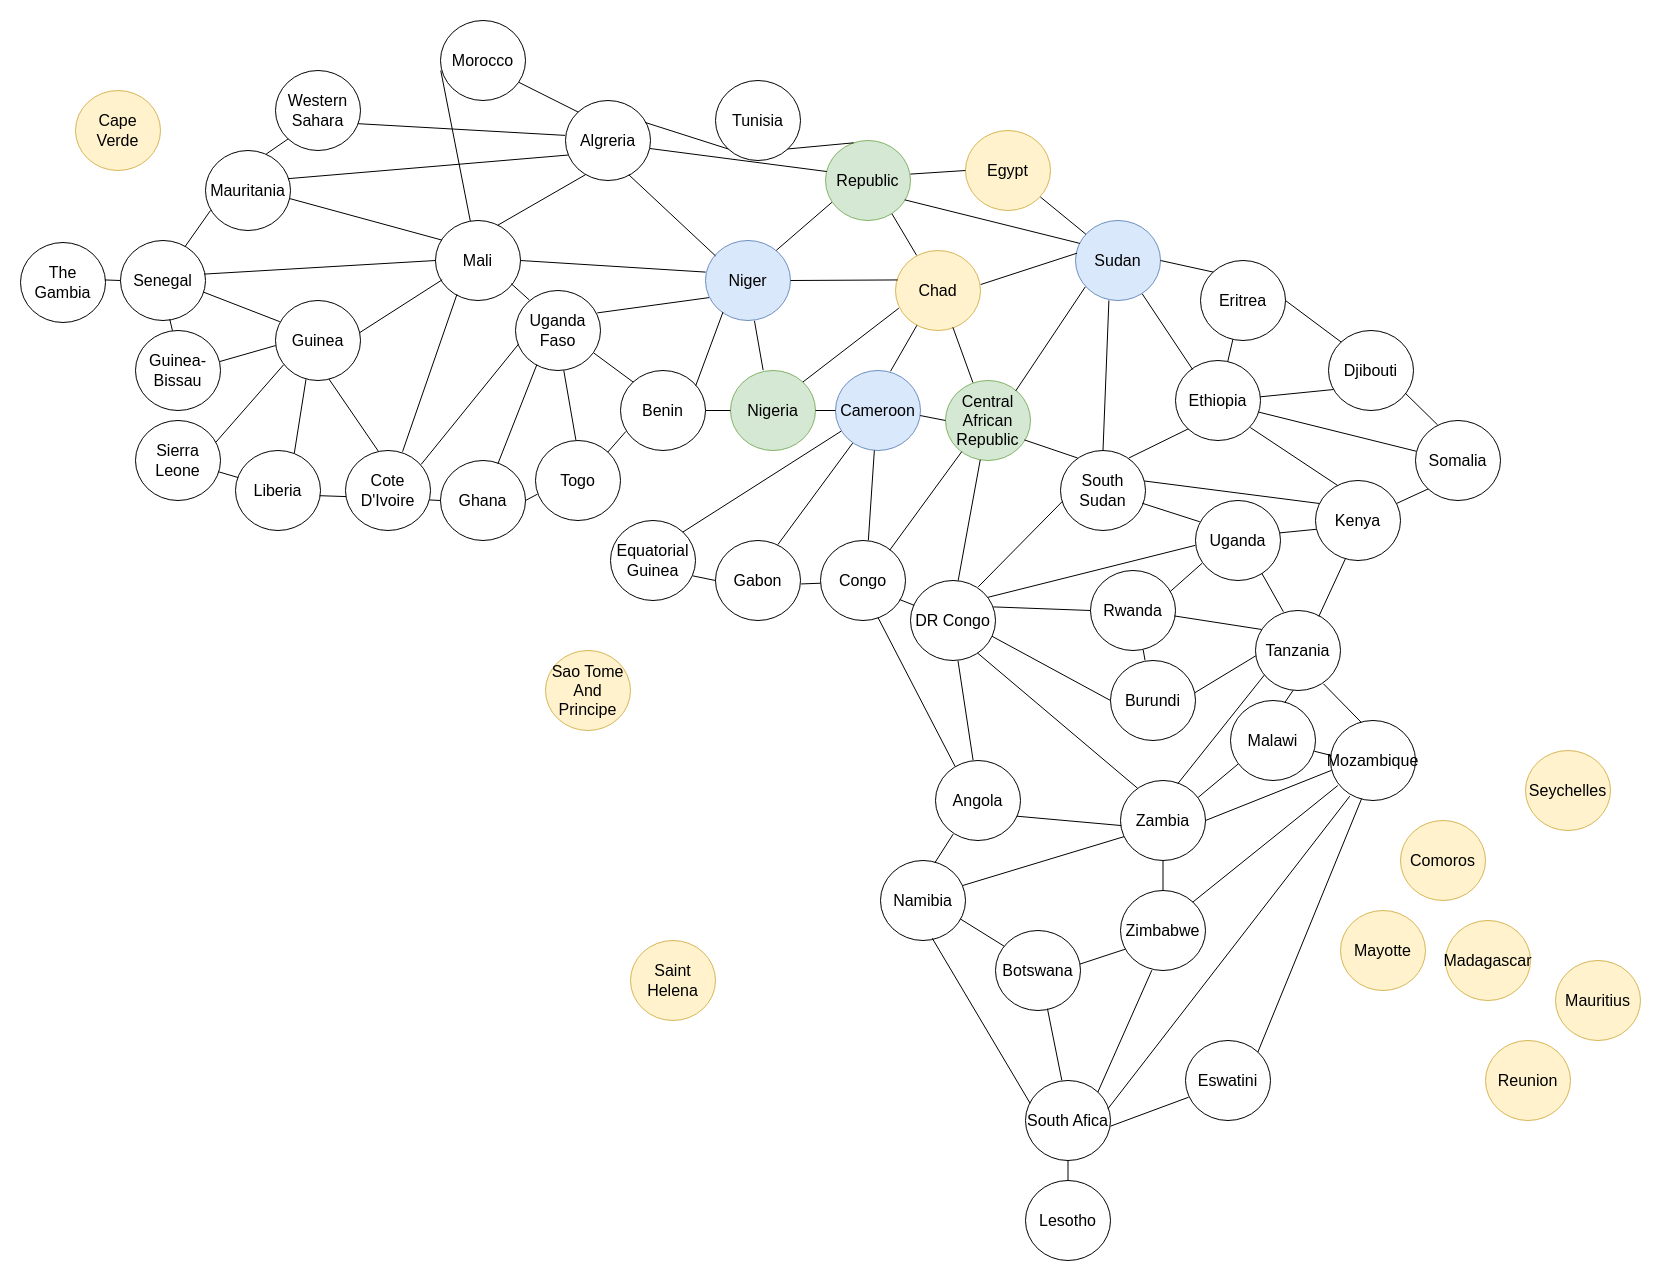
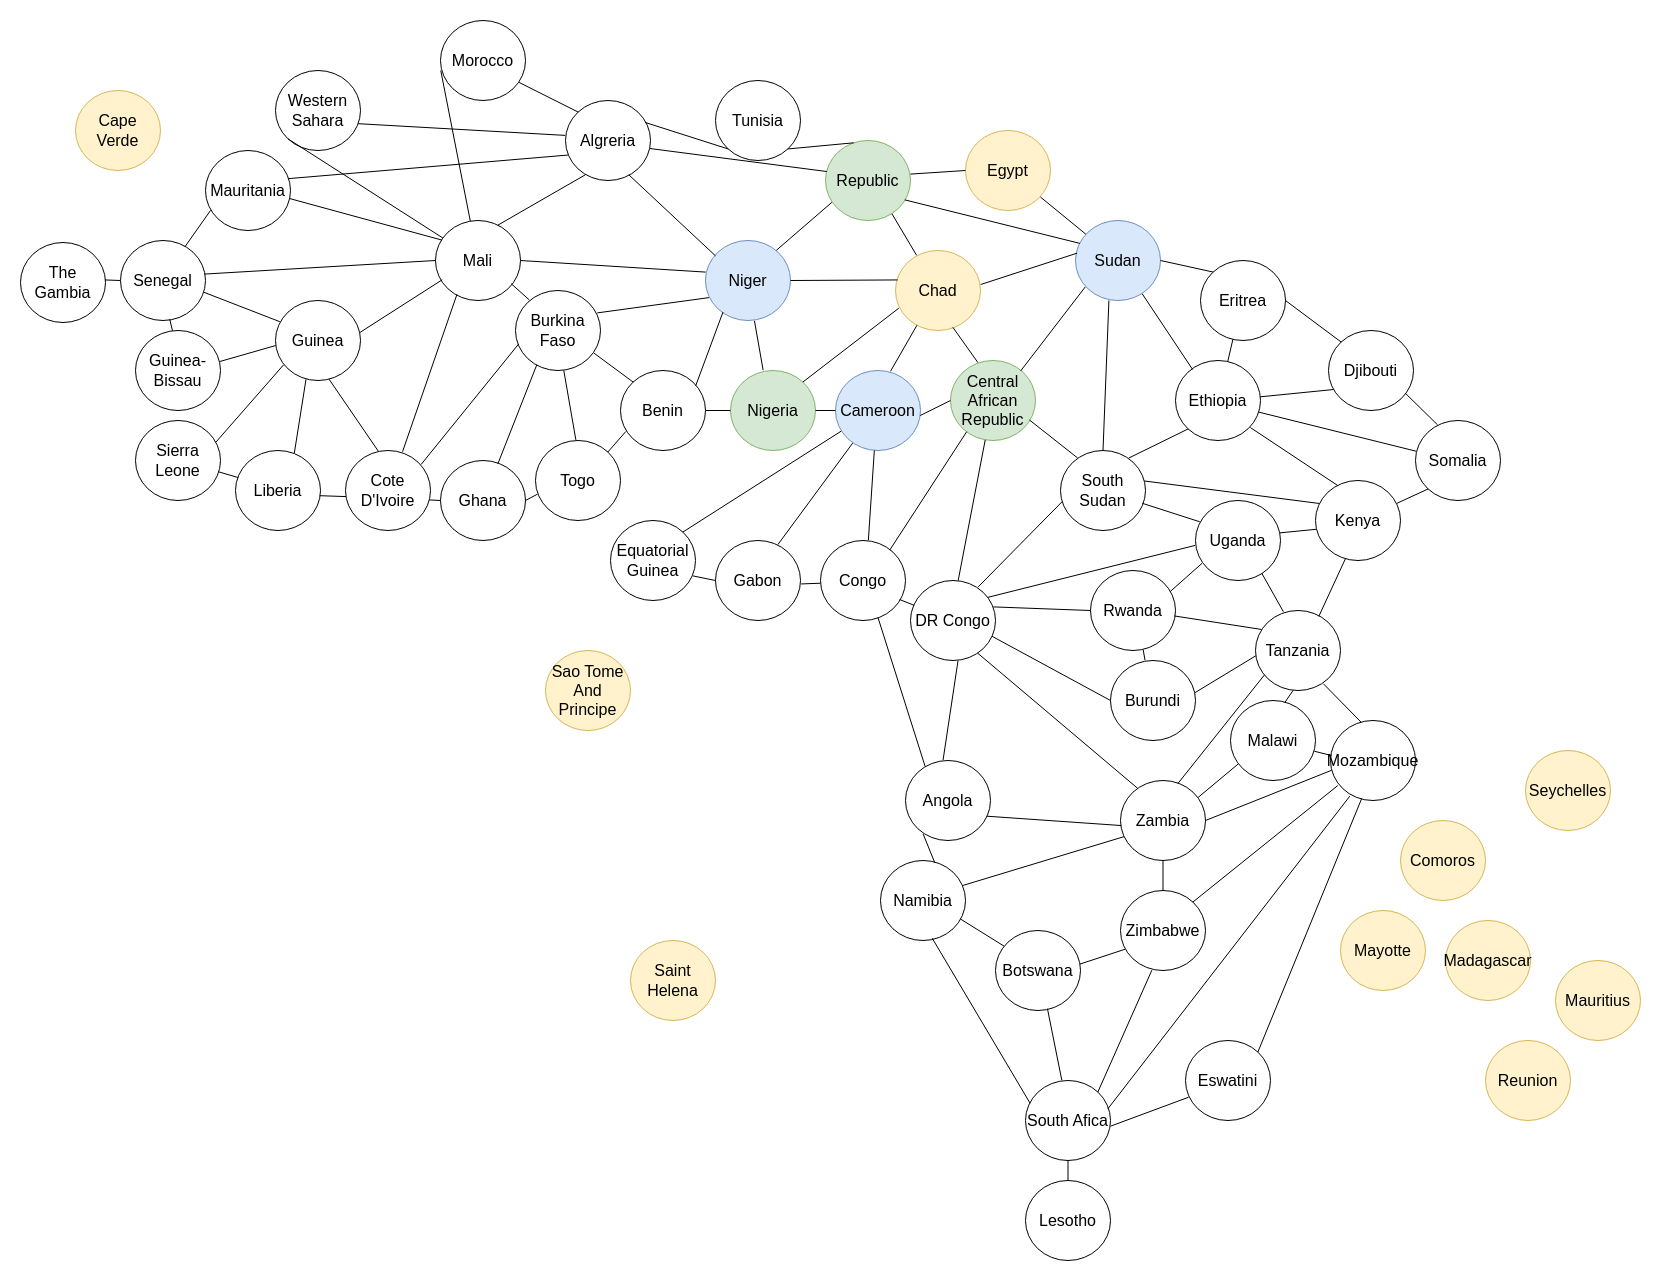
edge "Western Sahara" -- "Mauritania": now "Western Sahara" -- "Mali"
node "Uganda Faso": label "Uganda Faso" -> "Burkina Faso"
node "Central African Republic": moved (988, 421) -> (993, 401)
node "Angola": moved (978, 801) -> (948, 801)
